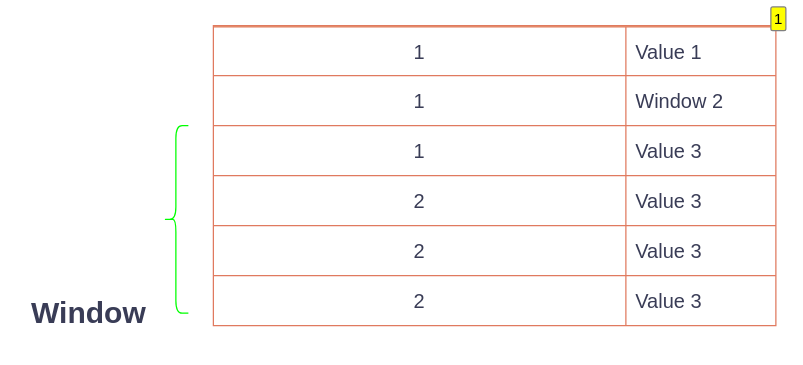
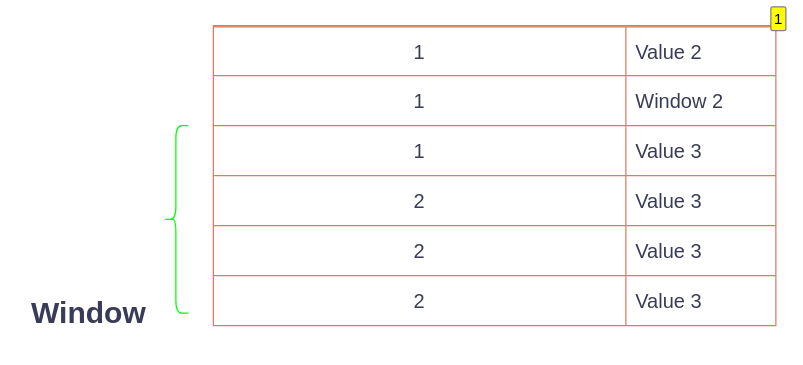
node "Value 1": label "Value 1" -> "Value 2"
